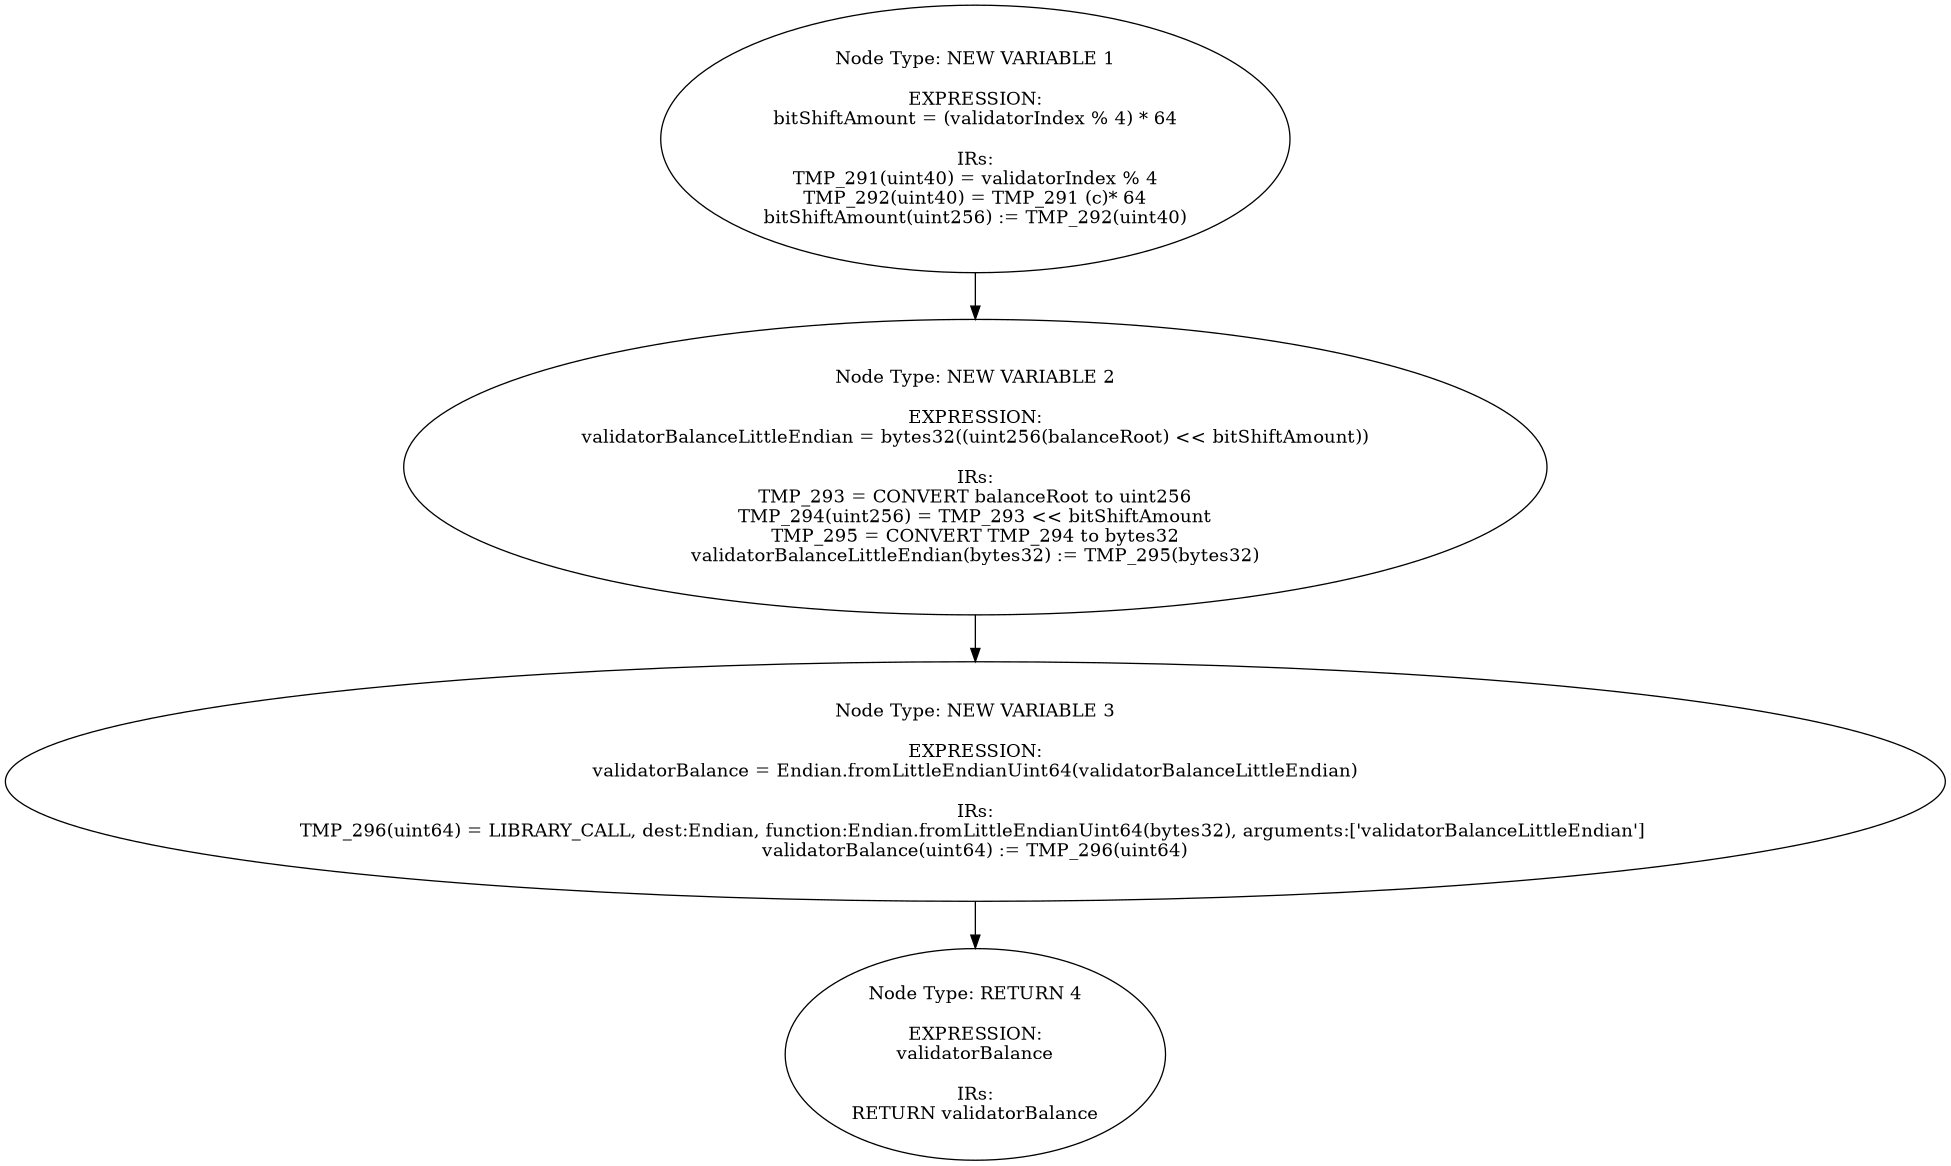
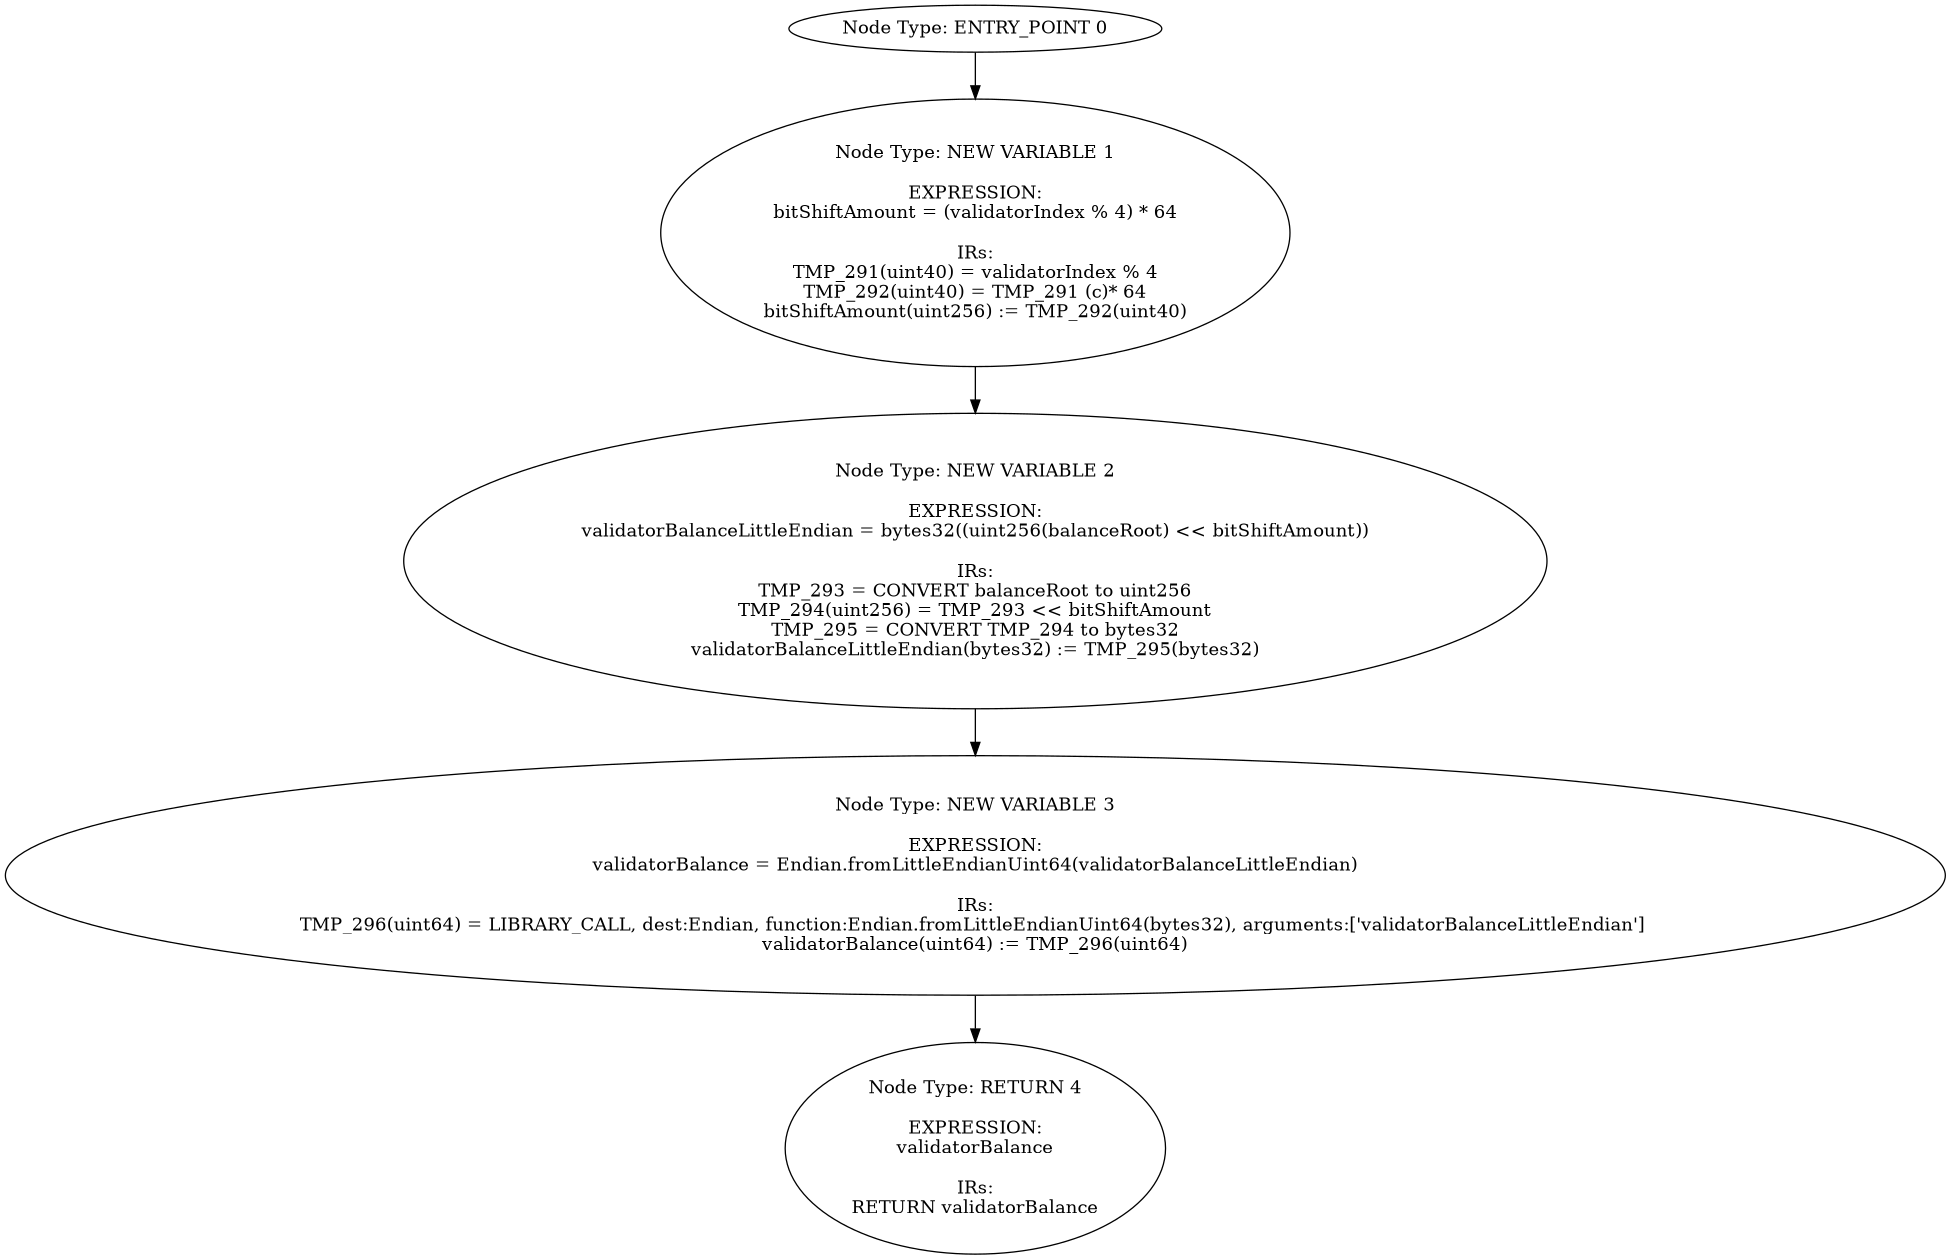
node "Node Type: ENTRY_POINT 0": added
